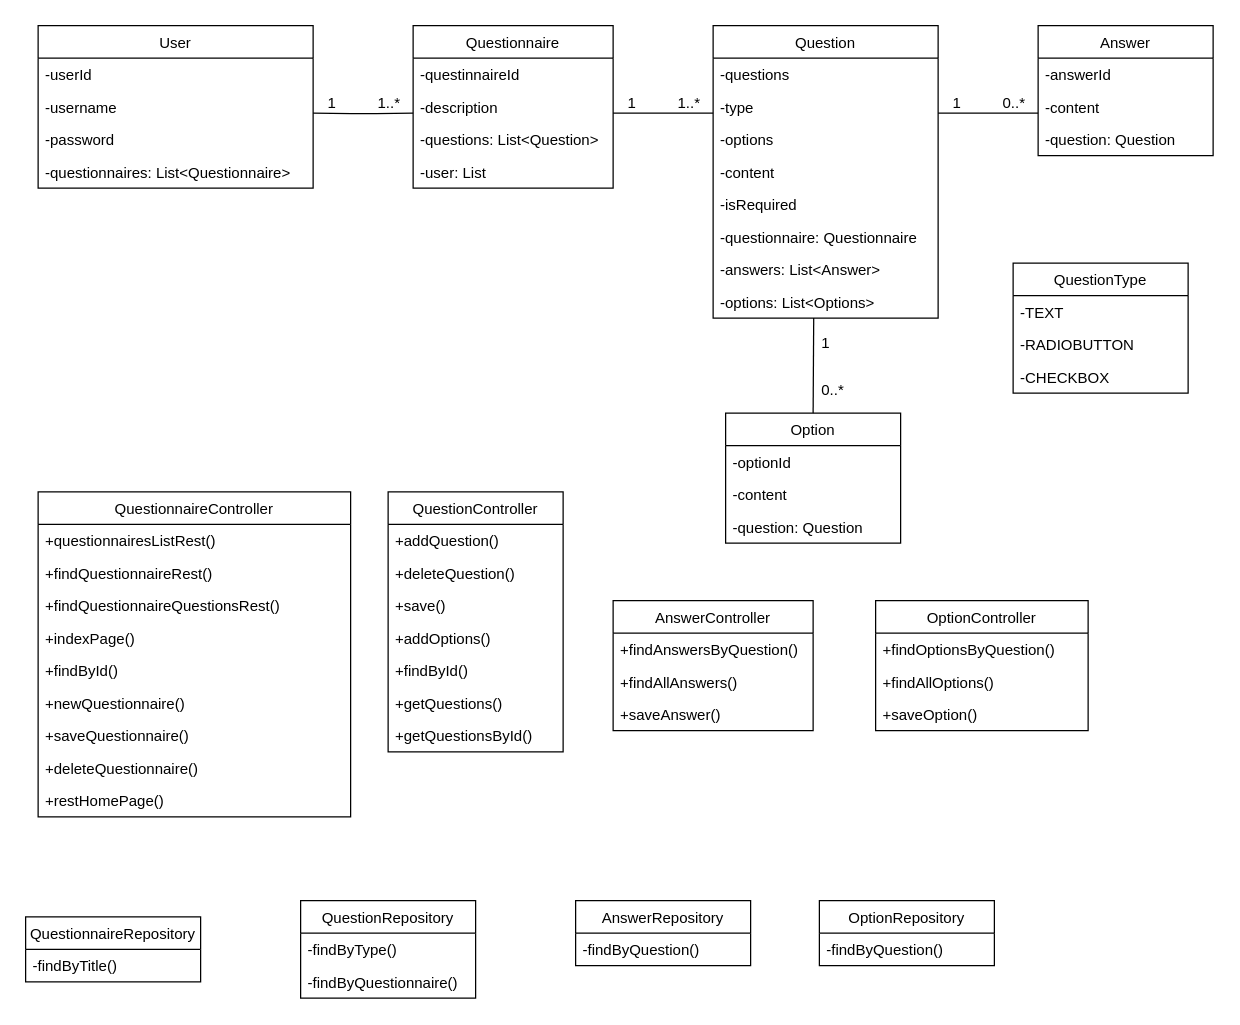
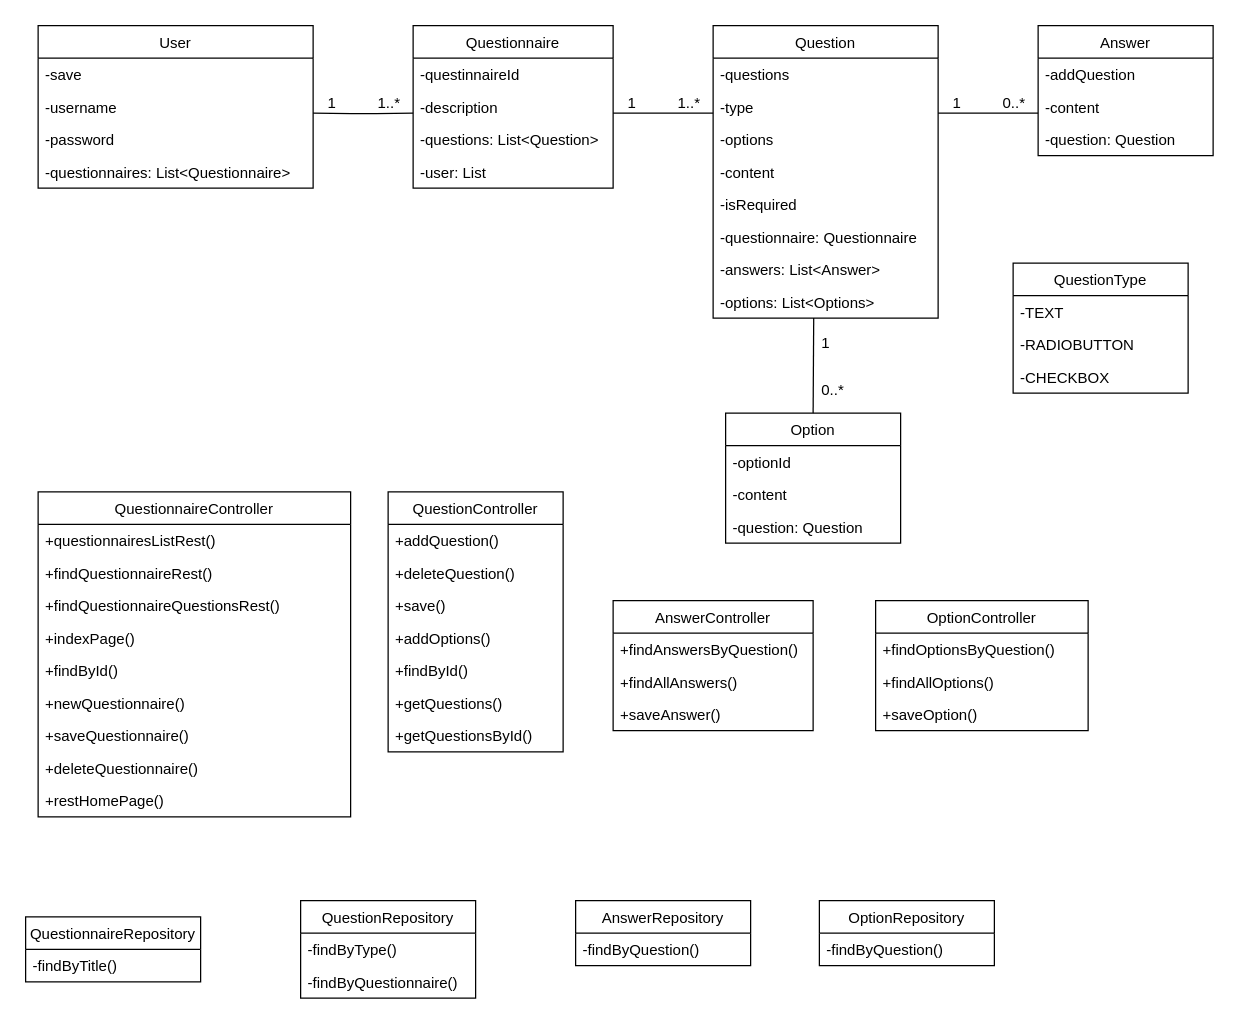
node "-userId": label "-userId" -> "-save"
node "-answerId": label "-answerId" -> "-addQuestion"
